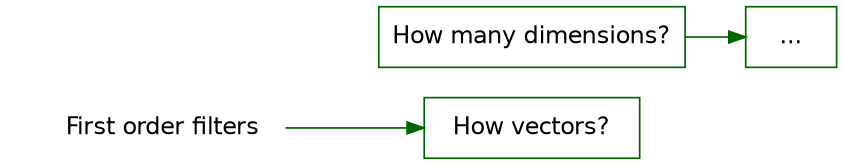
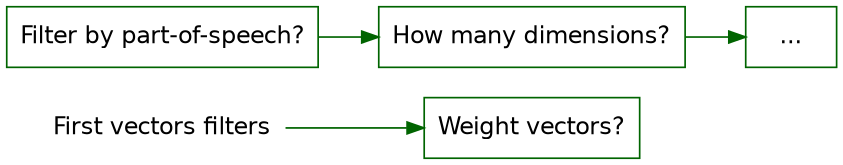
node "Filter by part-of-speech?": added
node "First order filters": label "First order filters" -> "First vectors filters"
node "How vectors?": label "How vectors?" -> "Weight vectors?"
